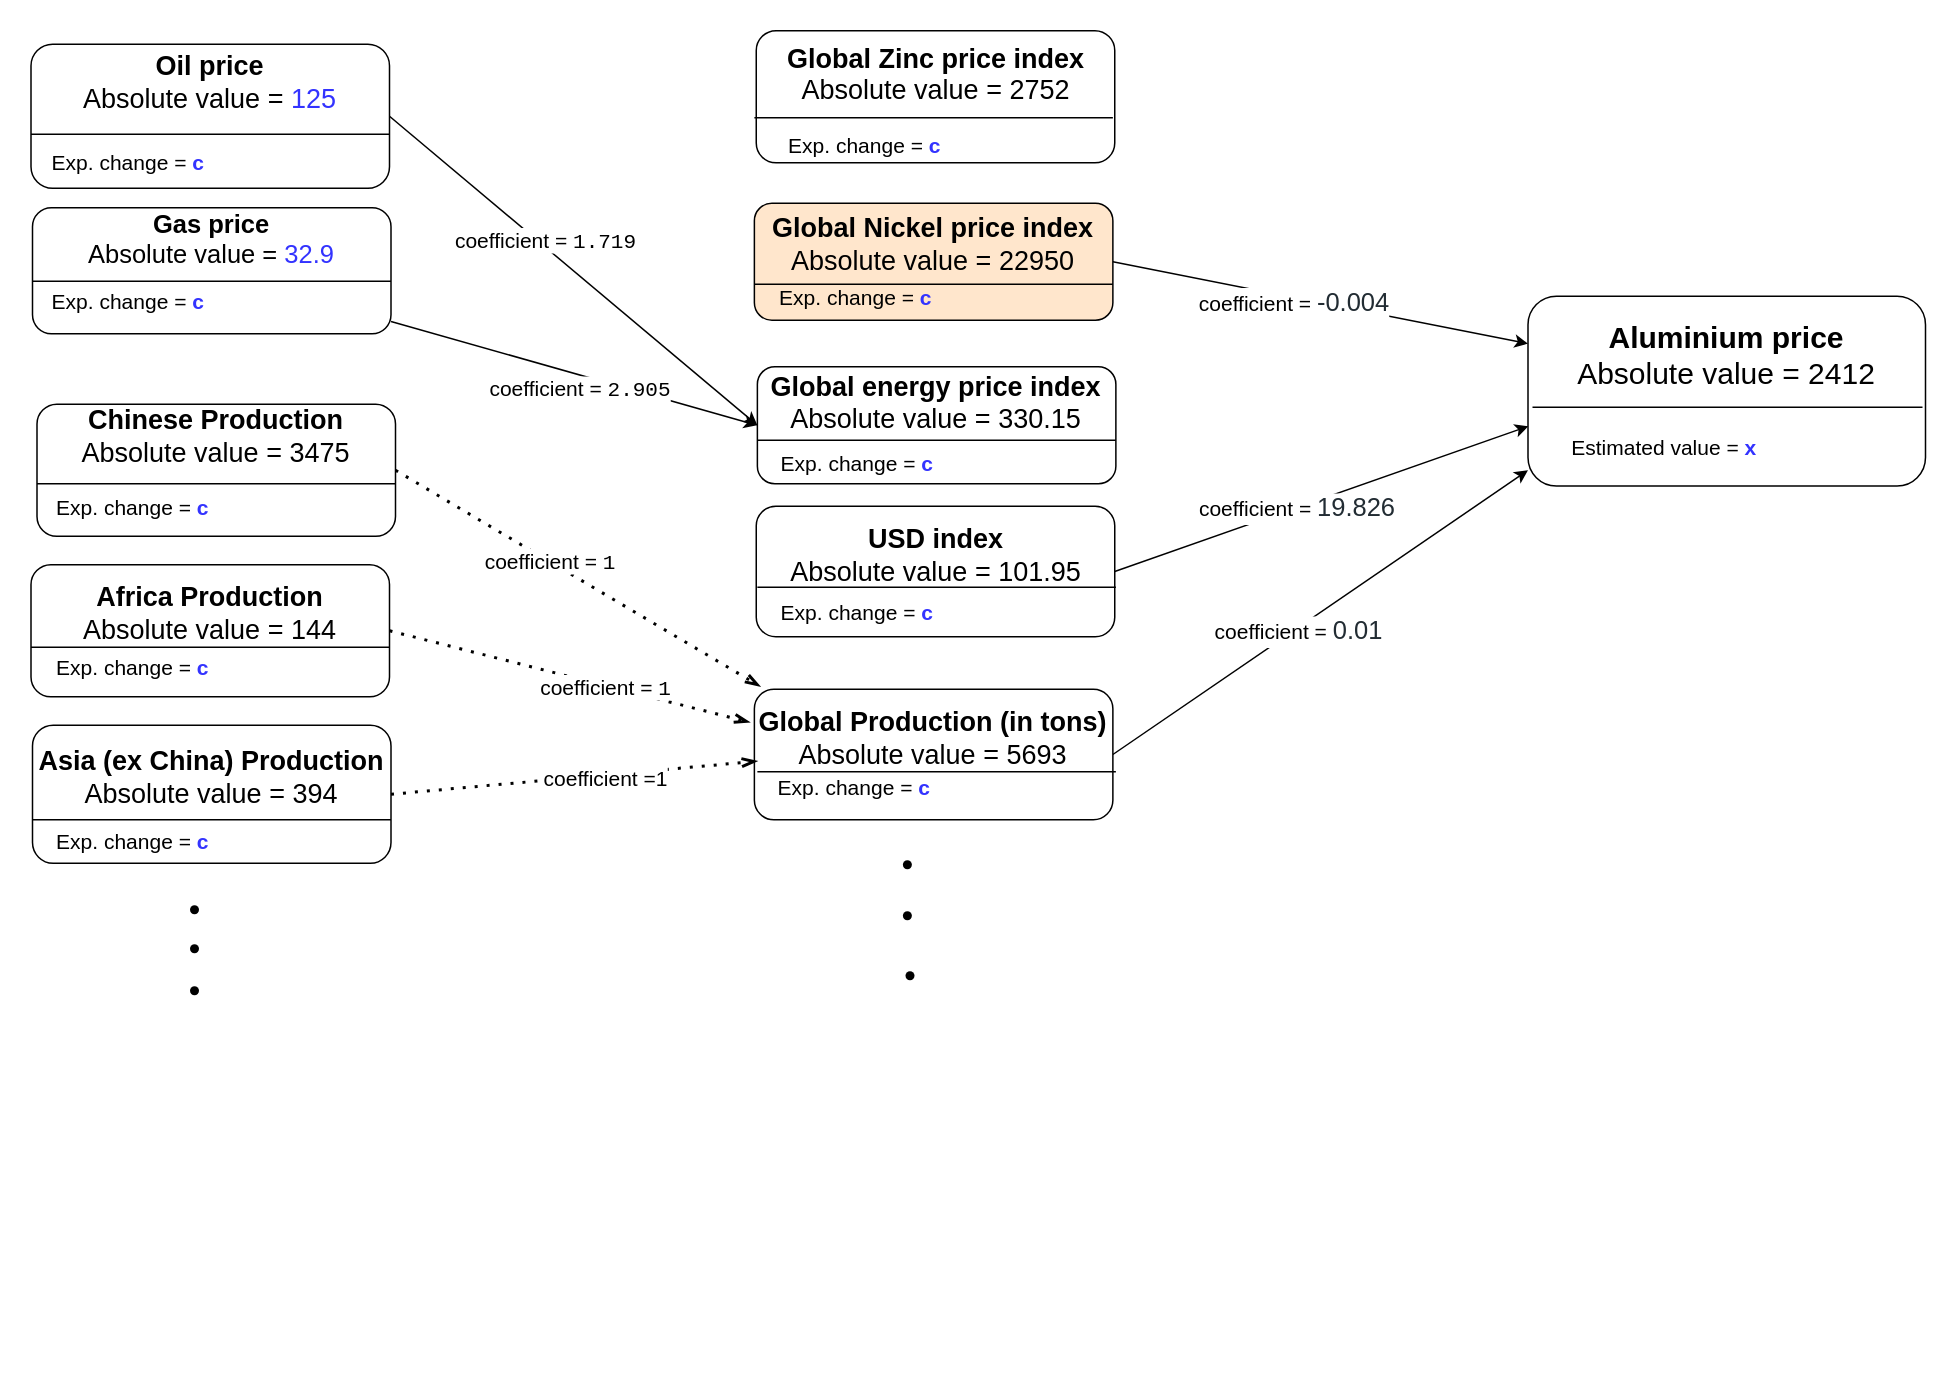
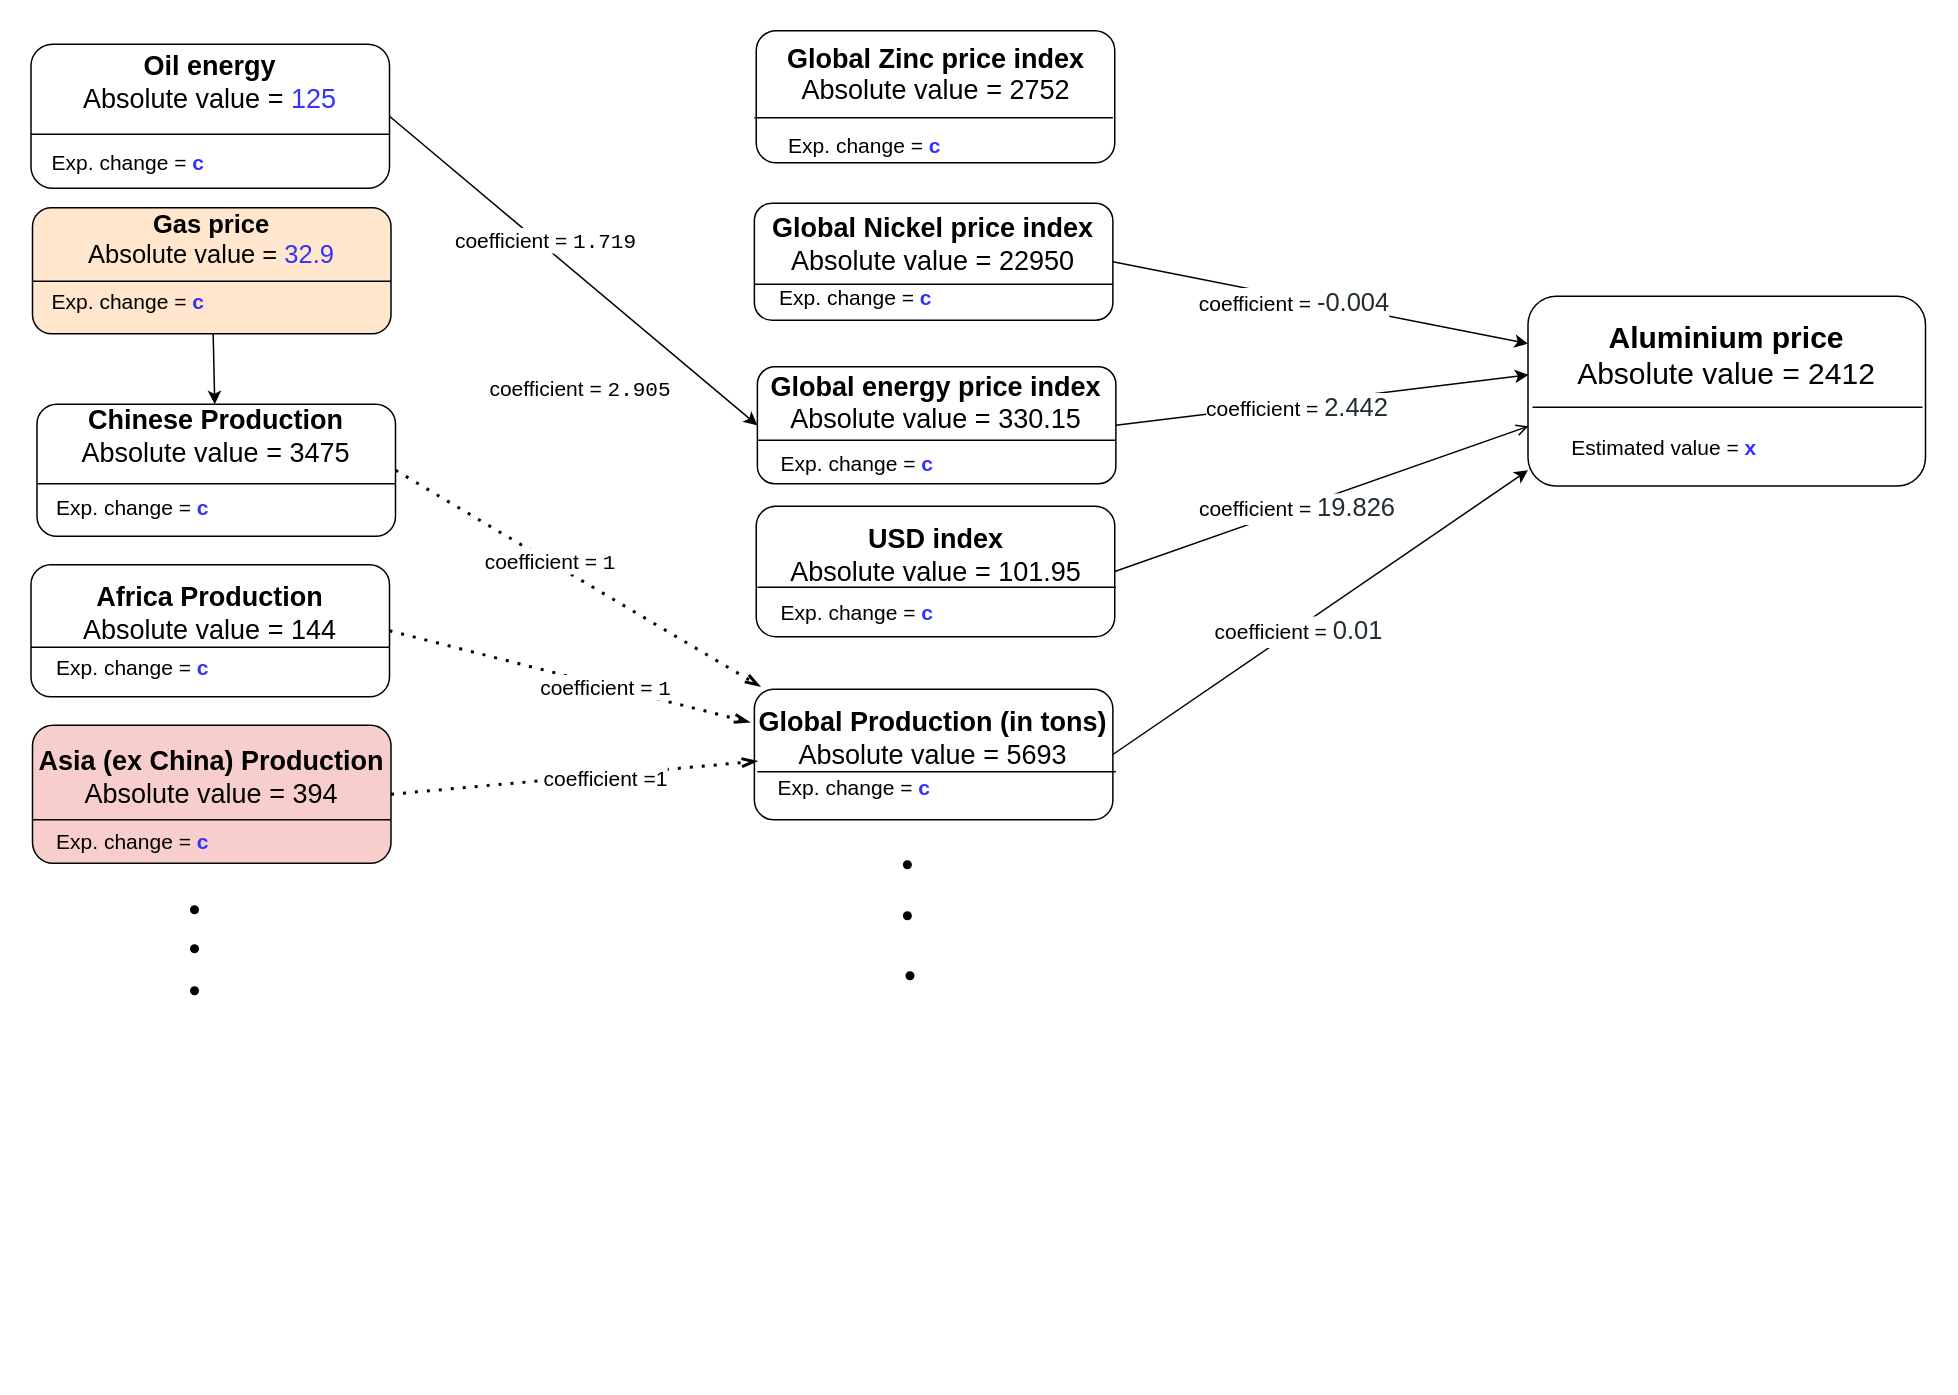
node "Oil price Absolute value = 125": label "Oil price Absolute value = 125" -> "Oil energy Absolute value = 125"
node "Global Nickel price index Absolute value = 22950": fillcolor #ffe6cc -> #ffffff
node "Gas price Absolute value = 32.9": fillcolor #ffffff -> #ffe6cc
edge "Gas price Absolute value = 32.9" -> "Global energy price index Absolute value = 330.15": now "Gas price Absolute value = 32.9" -> "Chinese Production Absolute value = 3475"
edge "Global energy price index Absolute value = 330.15" -> "Aluminium price Absolute value = 2412": added, label "coefficient = 2.442"
edge "USD index Absolute value = 101.95" -> "Aluminium price Absolute value = 2412": arrowhead classic -> open
node "Asia (ex China) Production Absolute value = 394": fillcolor #ffffff -> #f8cecc
